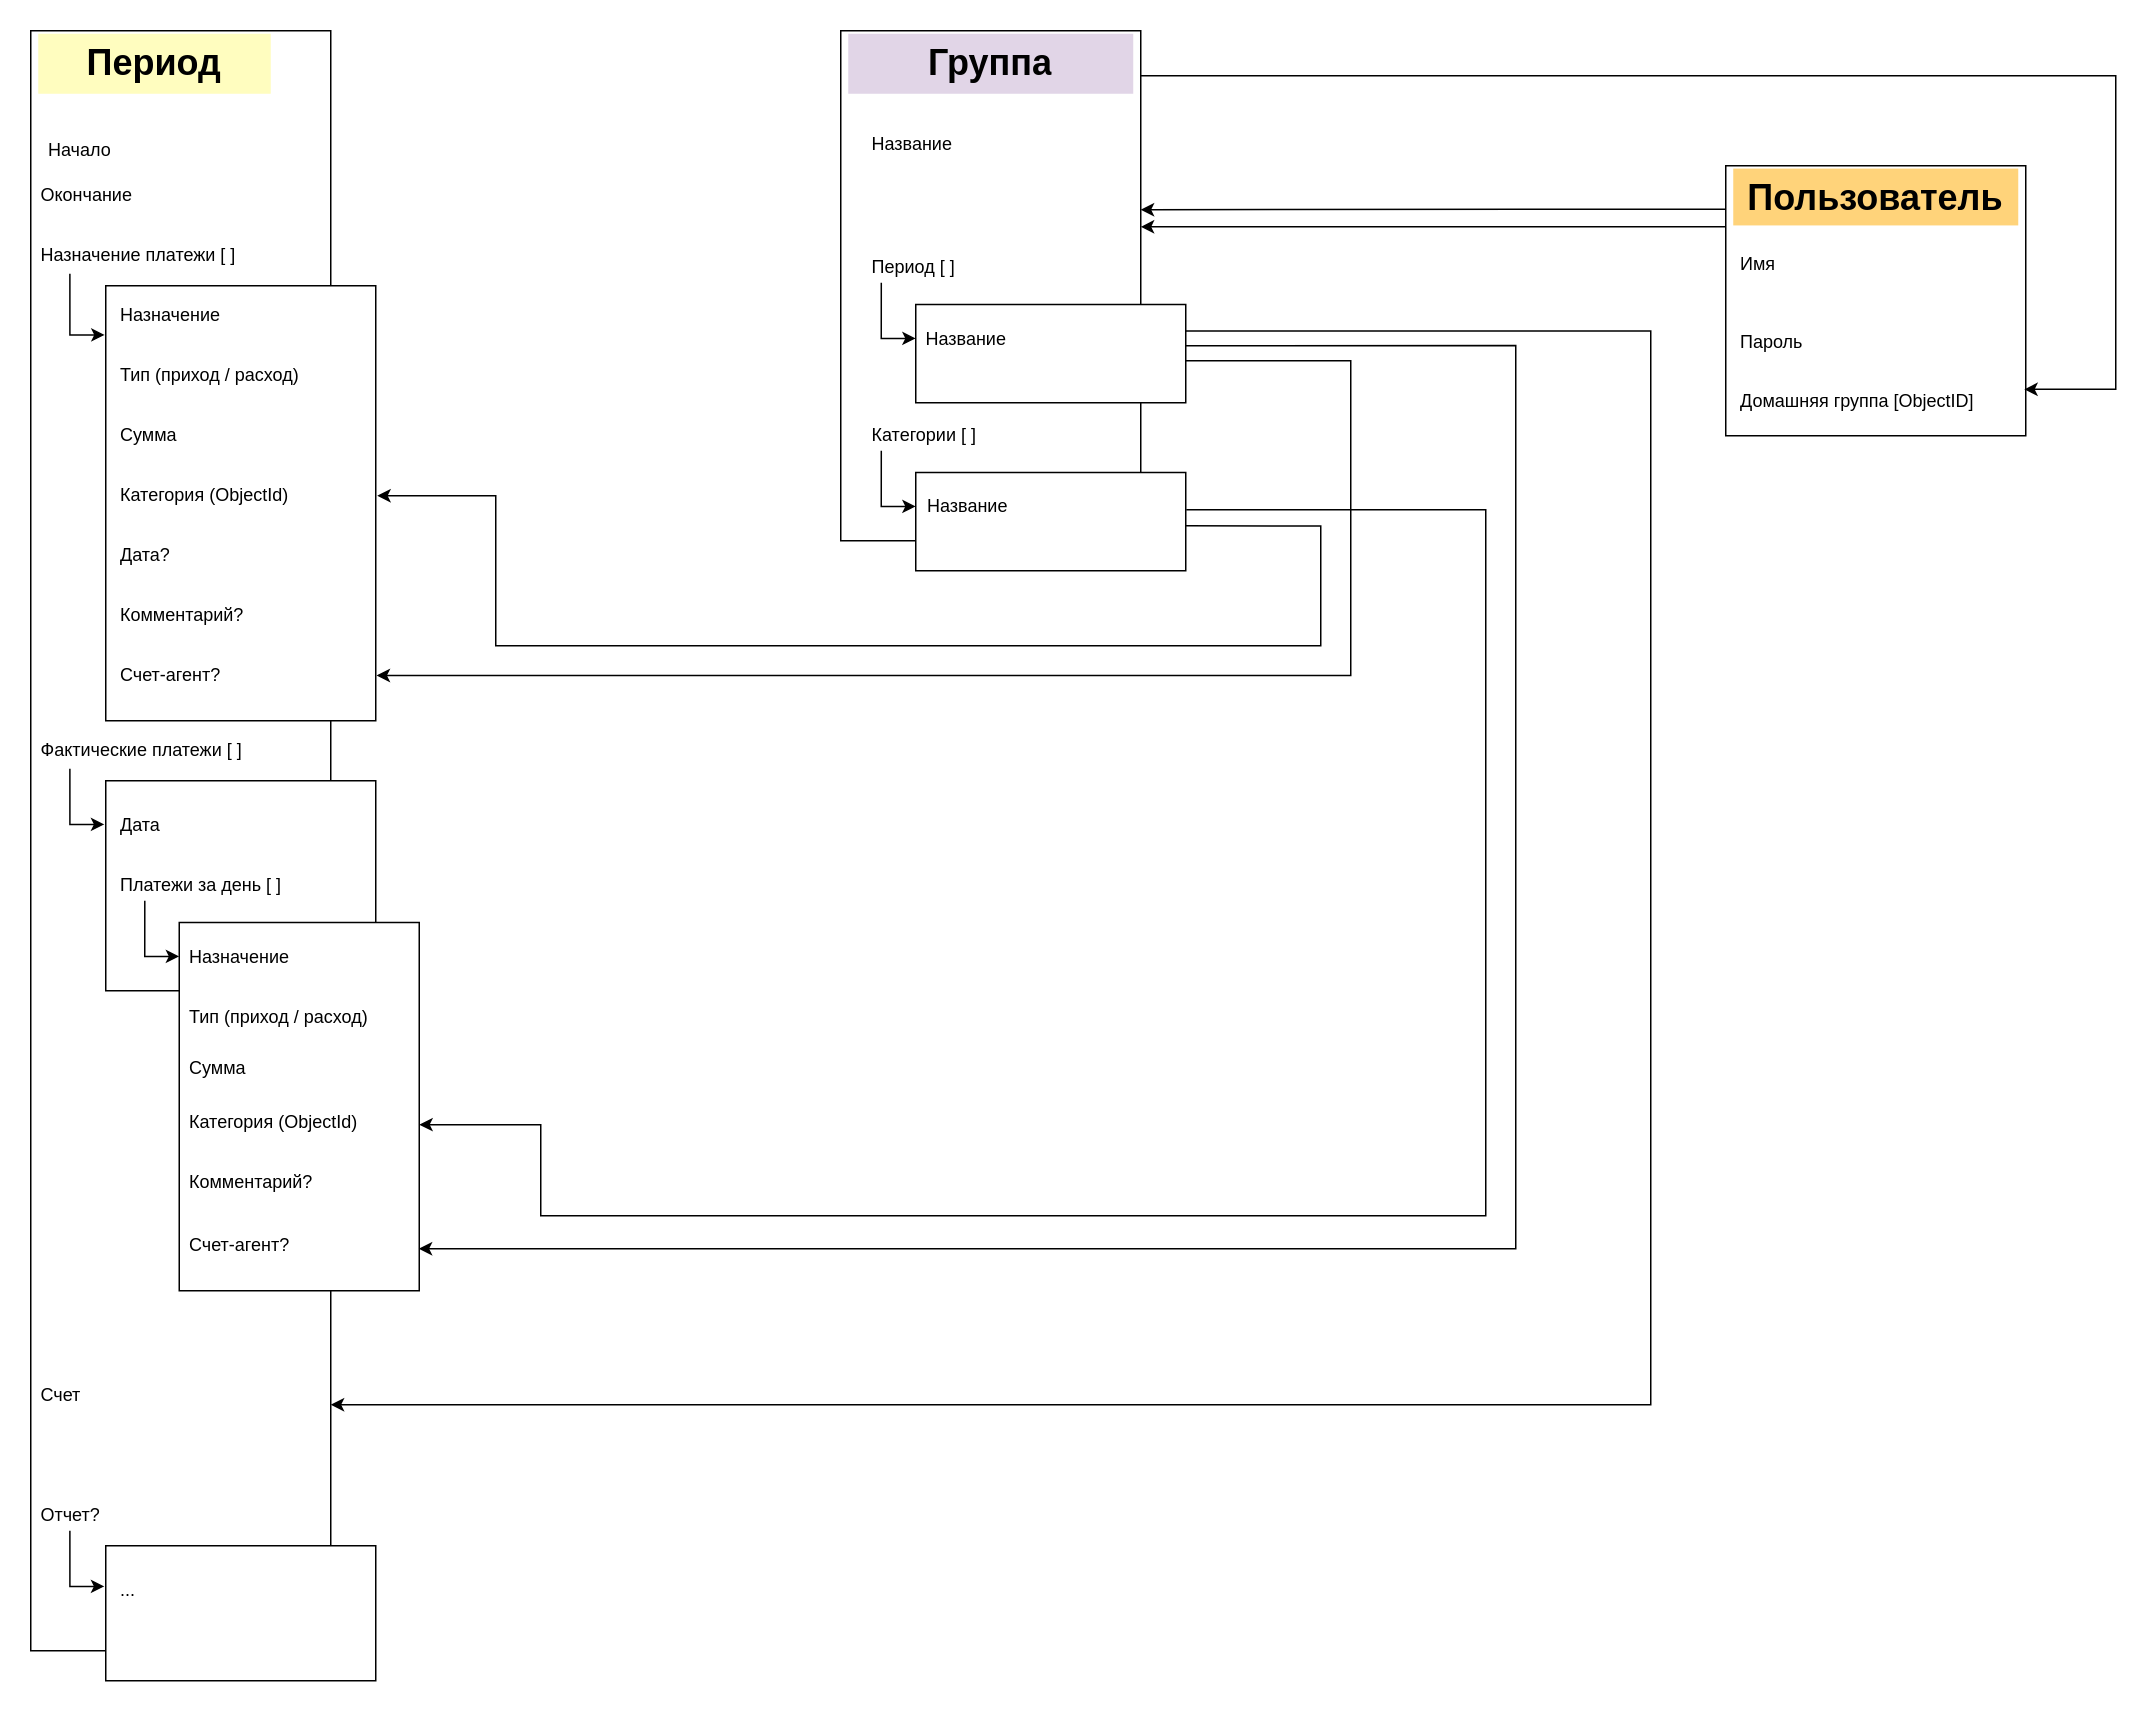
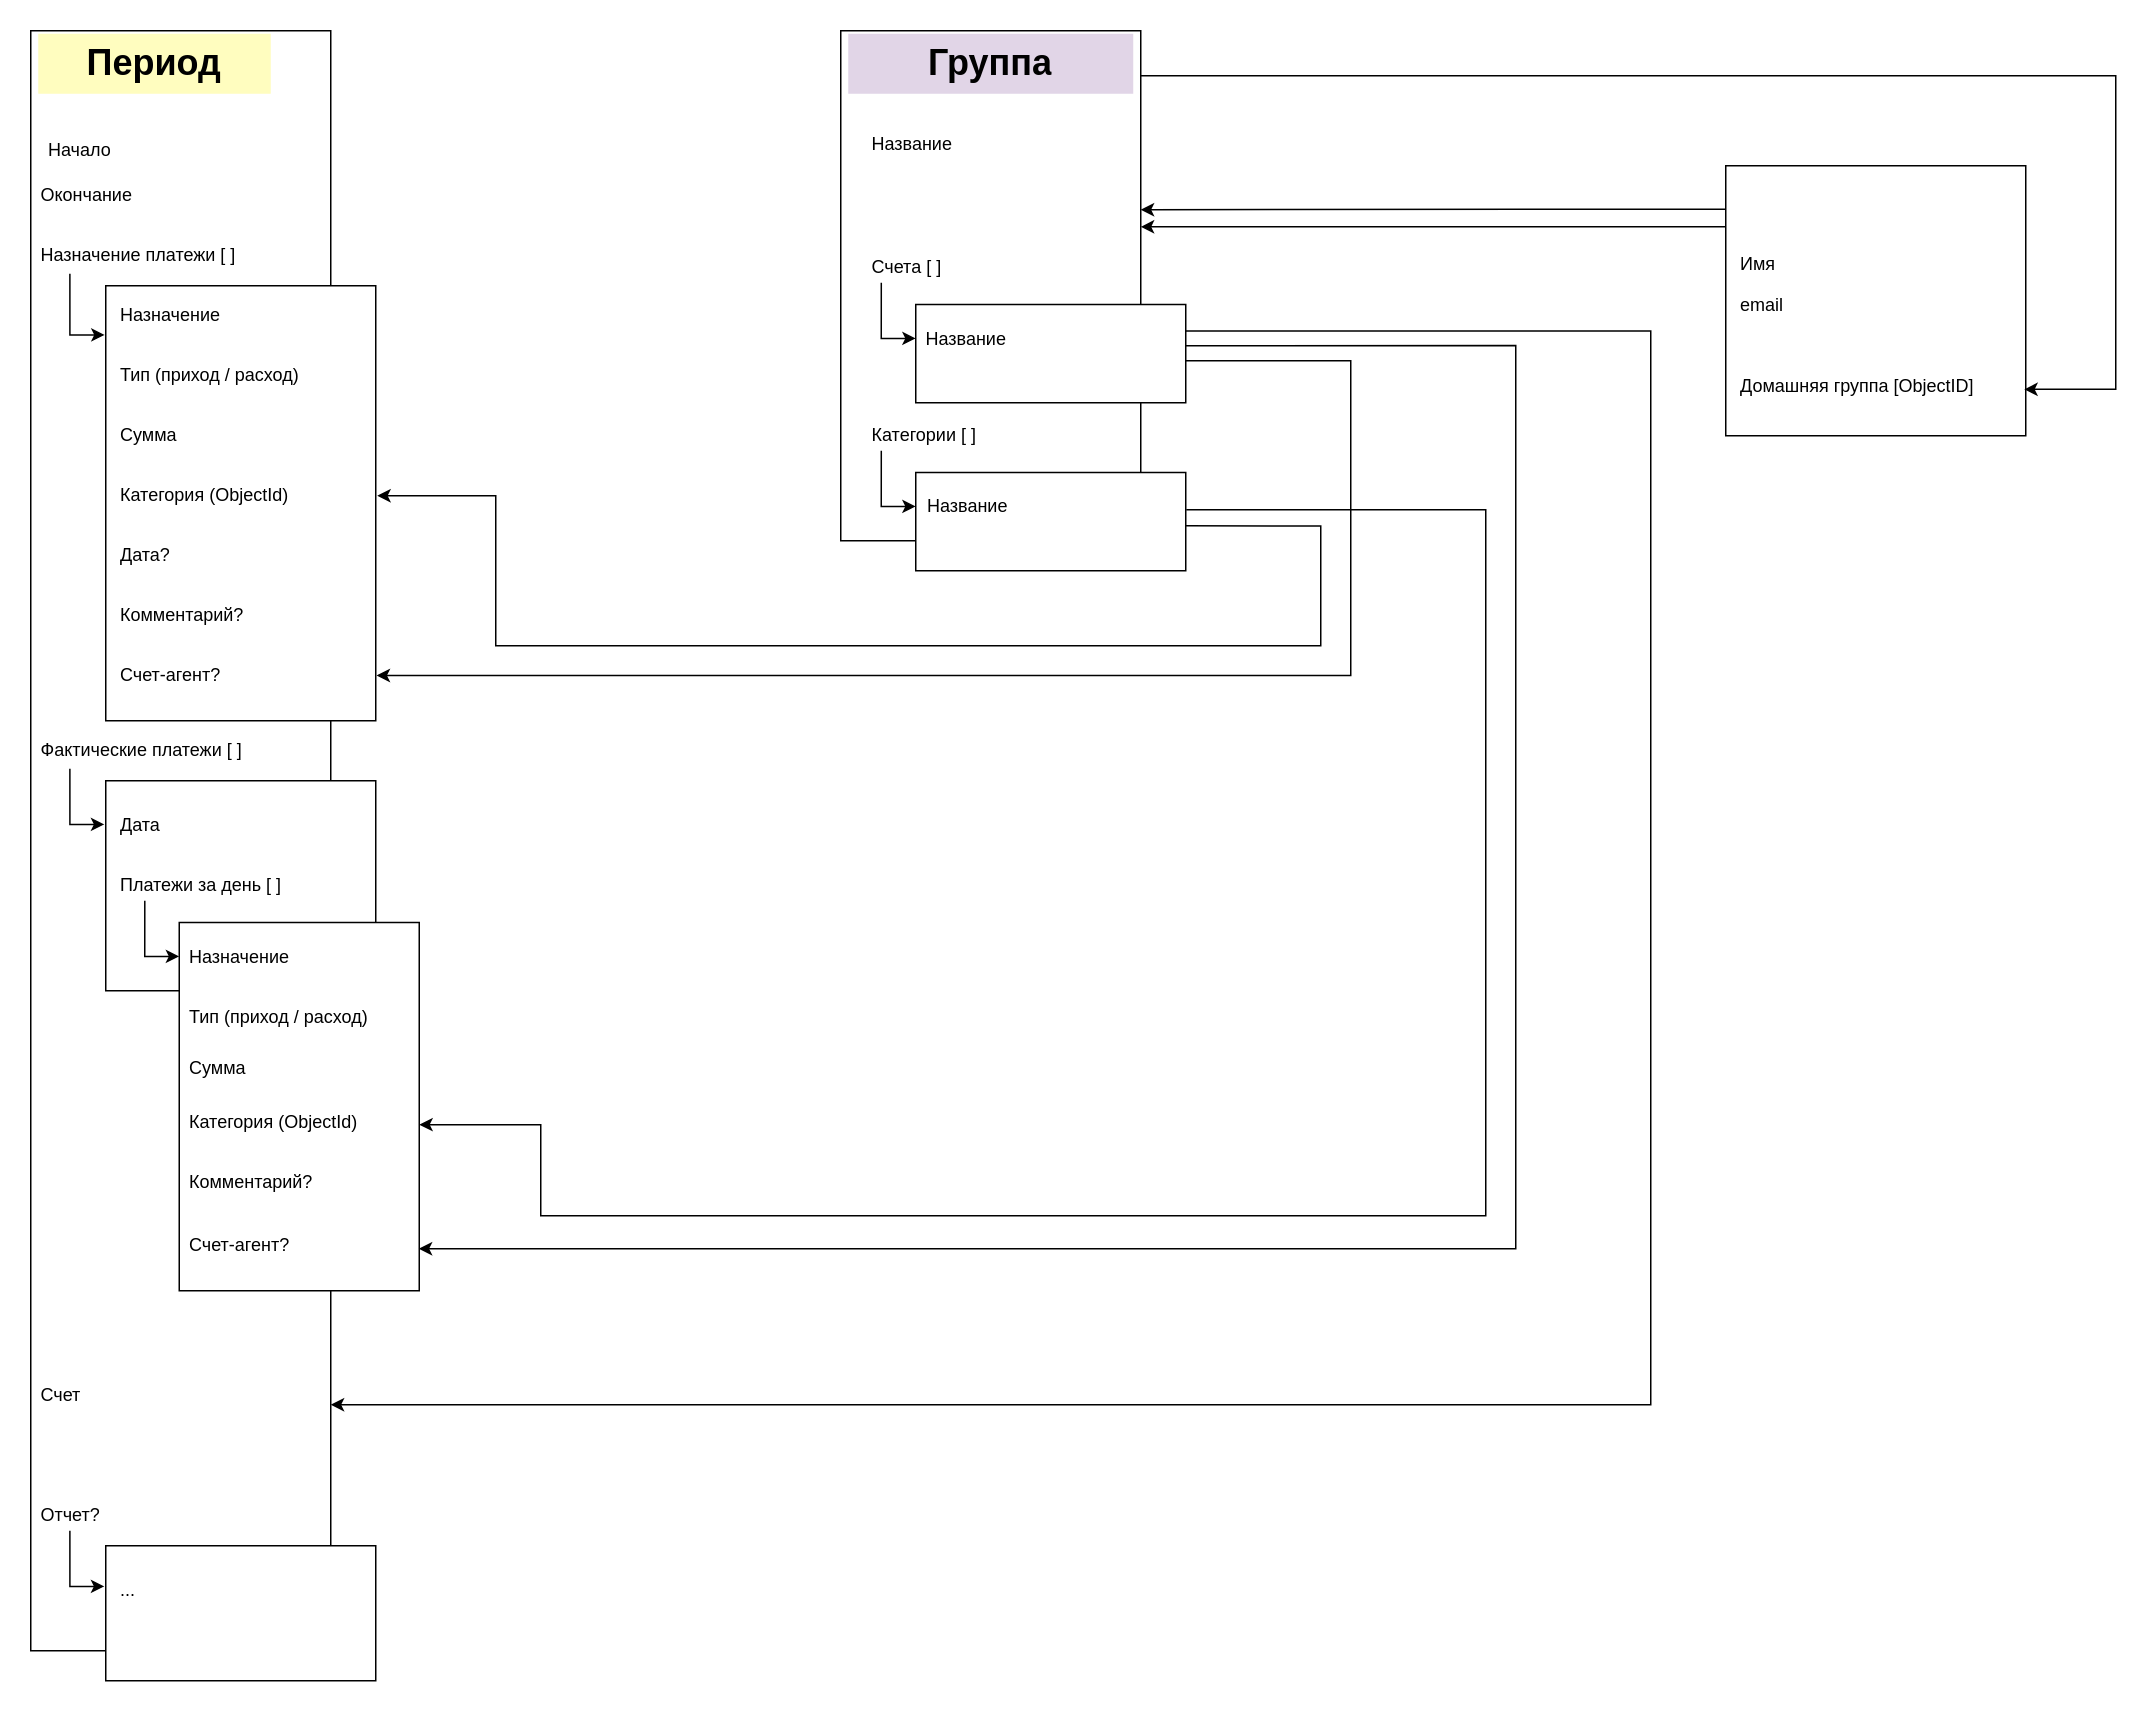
node "Пользователь": removed
node "Период [ ]": label "Период [ ]" -> "Счета [ ]"
node "email": added
node "Пароль": removed
node "Домашняя группа [ObjectID]": moved (1876, 401) -> (1876, 386)
